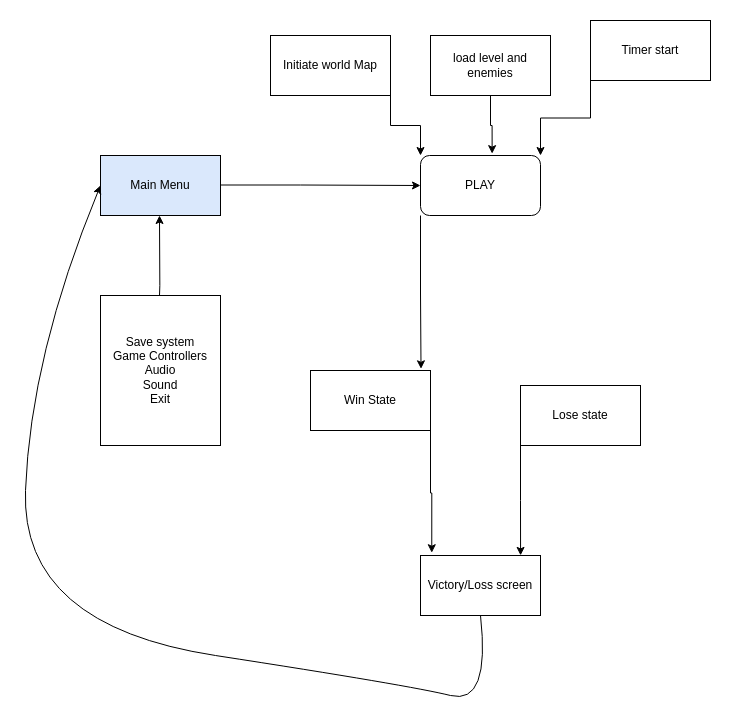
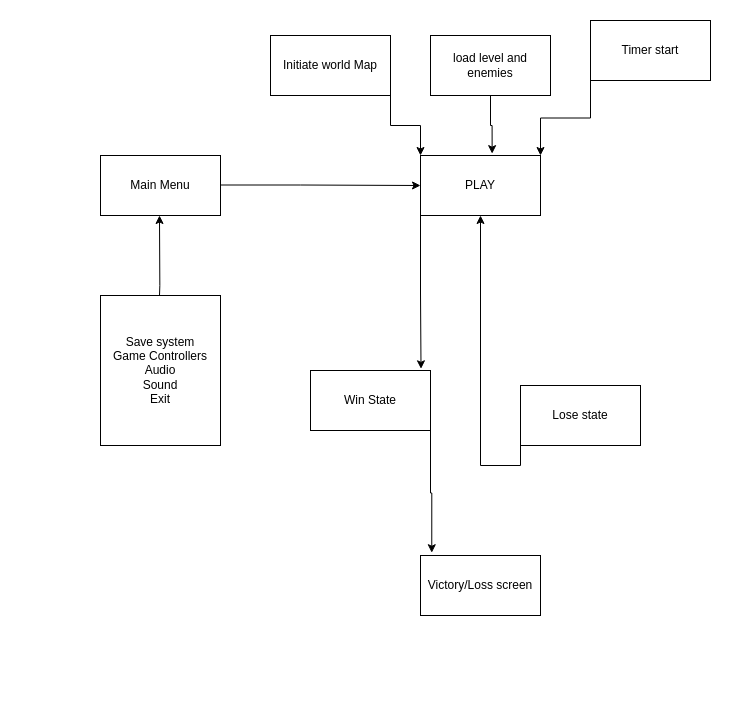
node "Main Menu": fillcolor #dae8fc -> #ffffff
node "PLAY": shape rounded rectangle -> rectangle
edge "Lose state" -> "Victory/Loss screen": now "Lose state" -> "PLAY"
edge "Victory/Loss screen" -> "Main Menu": removed
